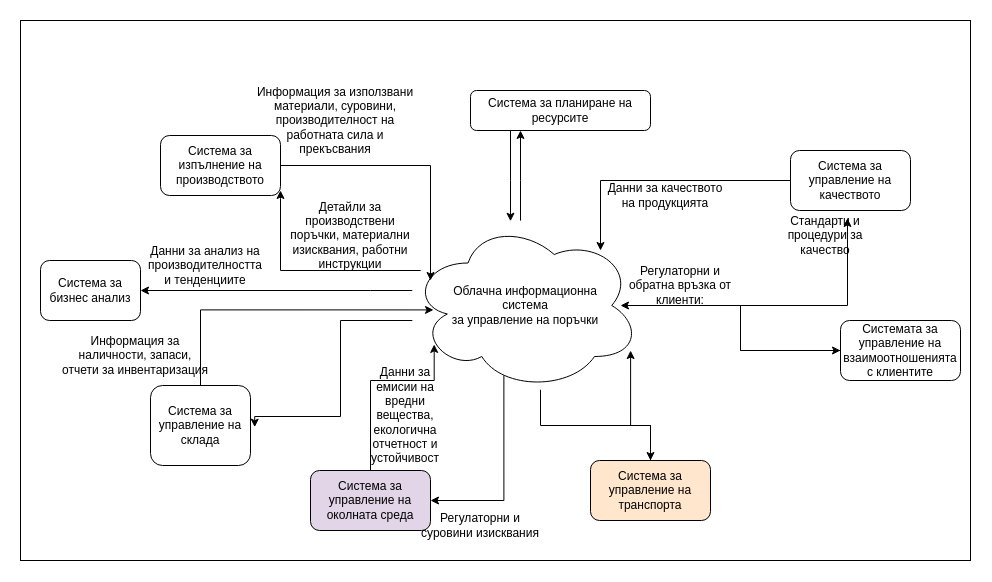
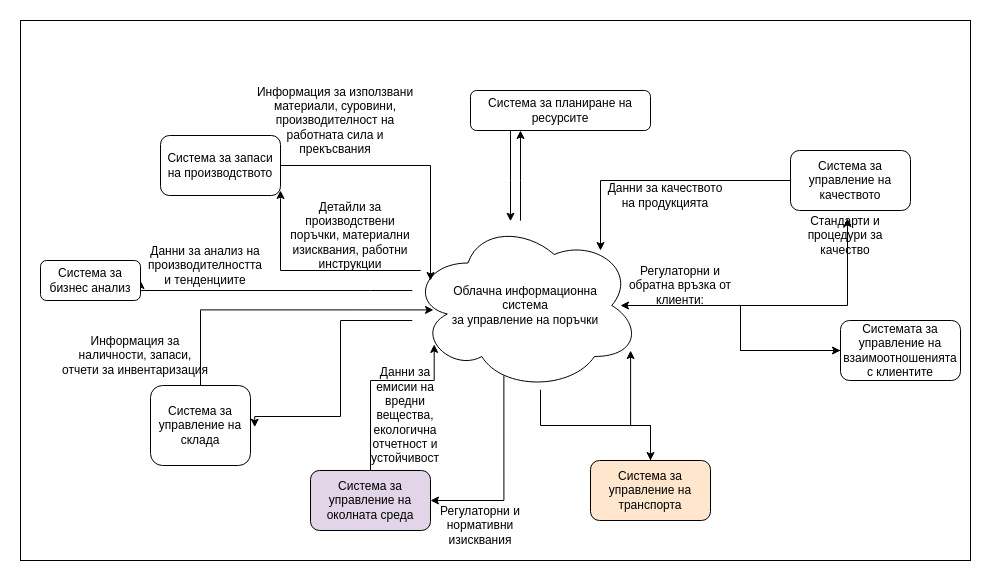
node "Системa за изпълнение на производството": label "Системa за изпълнение на производството" -> "Системa за запаси на производството"
node "Стандарти и процедури за качество": moved (826, 236) -> (846, 236)
node "Система за бизнес анализ": size 100x60 -> 100x40
node "Регулаторни и суровини изисквания": label "Регулаторни и суровини изисквания" -> "Регулаторни и нормативни изисквания"
